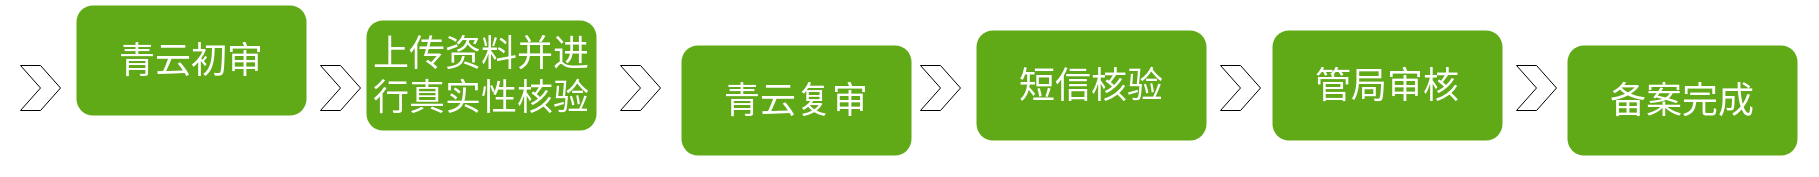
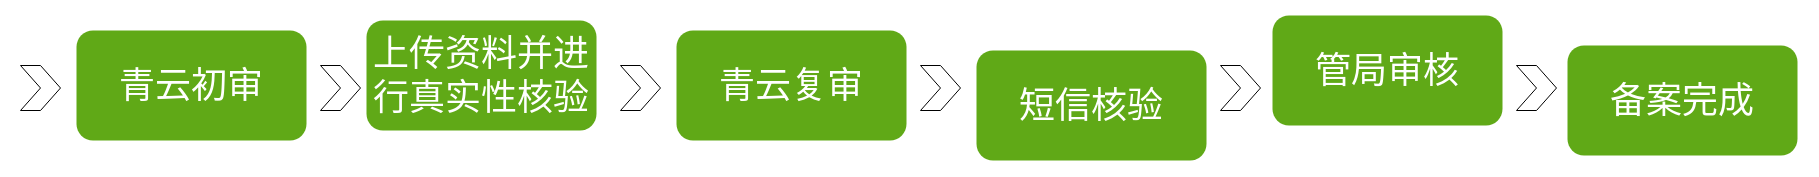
node "青云初审": moved (192, 61) -> (192, 86)
node "短信核验": moved (1092, 86) -> (1092, 106)
node "管局审核": moved (1388, 86) -> (1388, 71)
node "青云复审": moved (797, 101) -> (792, 86)
